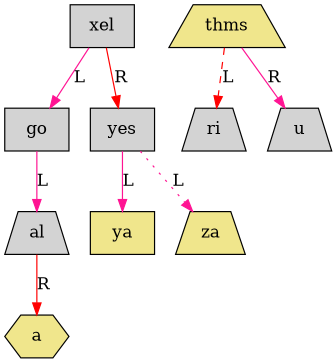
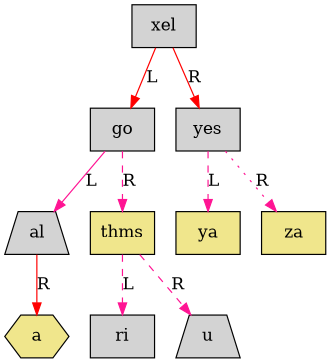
node "thms": shape trapezium -> box
edge "thms" -- "ri": color red -> deeppink
edge "xel" -- "go": color deeppink -> red
edge "thms" -- "u": style solid -> dashed
node "ri": shape trapezium -> box
edge "go" -- "thms": added, label "R"
edge "yes" -- "ya": style solid -> dashed
edge "yes" -- "za": label "L" -> "R"
node "za": shape trapezium -> box
